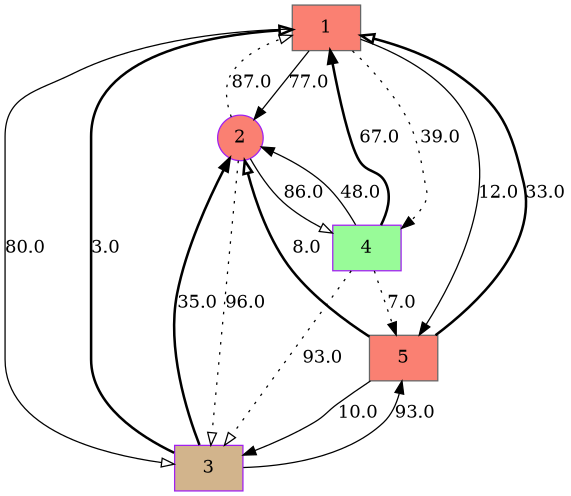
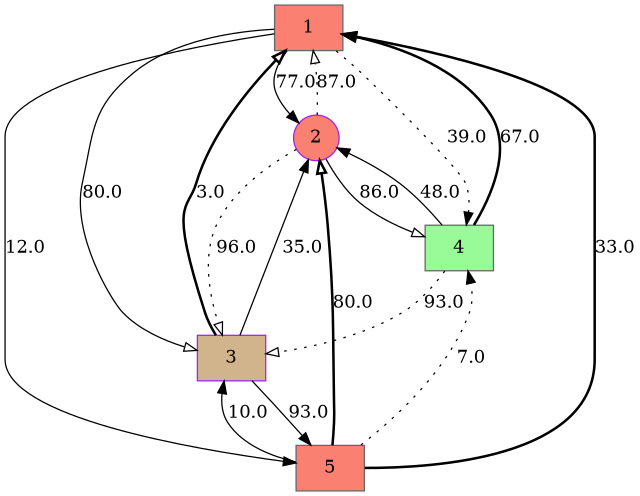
edge "5" -> "2": label "8.0" -> "80.0"
node "4": color purple -> gray40
edge "4" -> "5": reversed
edge "3" -> "2": style bold -> solid
